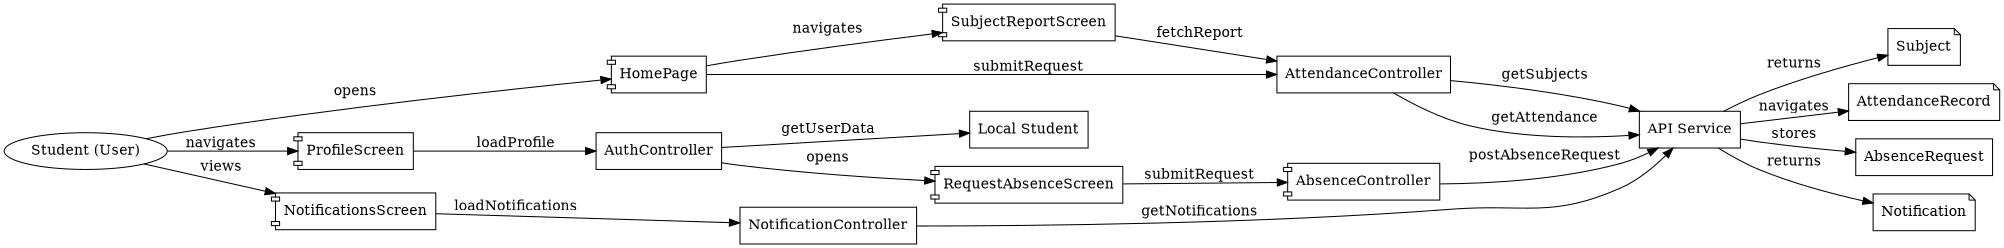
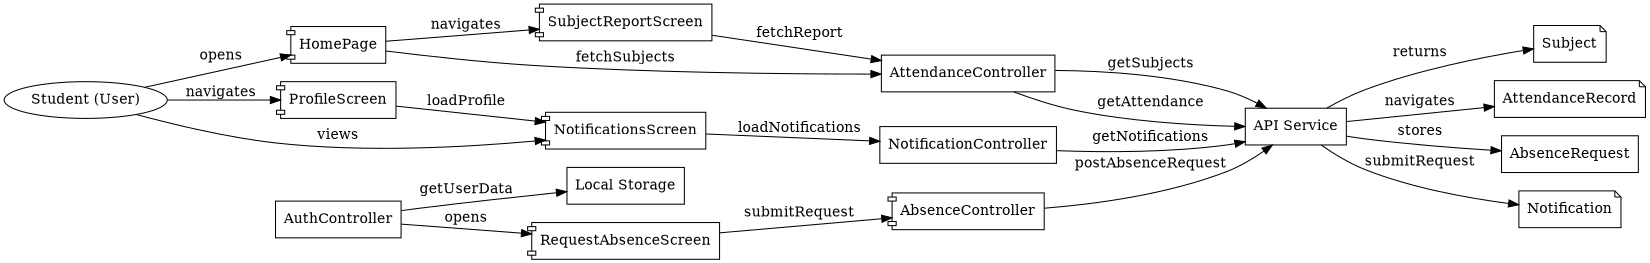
edge "HomePage" -> "AttendanceController": label "submitRequest" -> "fetchSubjects"
node "Local Student": label "Local Student" -> "Local Storage"
edge "ProfileScreen" -> "AuthController": now "ProfileScreen" -> "NotificationsScreen"
edge "API Service" -> "Notification": label "returns" -> "submitRequest"
